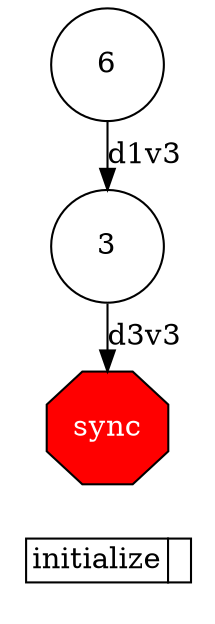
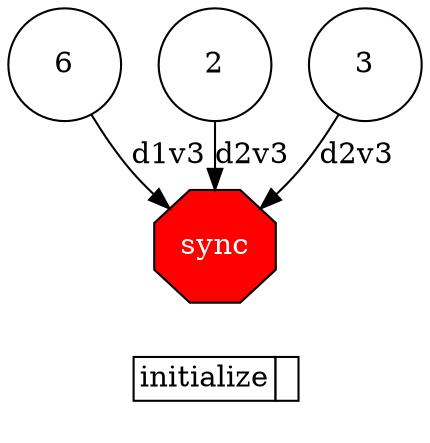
node "2": added
edge "6" -> "3": now "6" -> "sync"
edge "3" -> "sync": label "d3v3" -> "d2v3"
